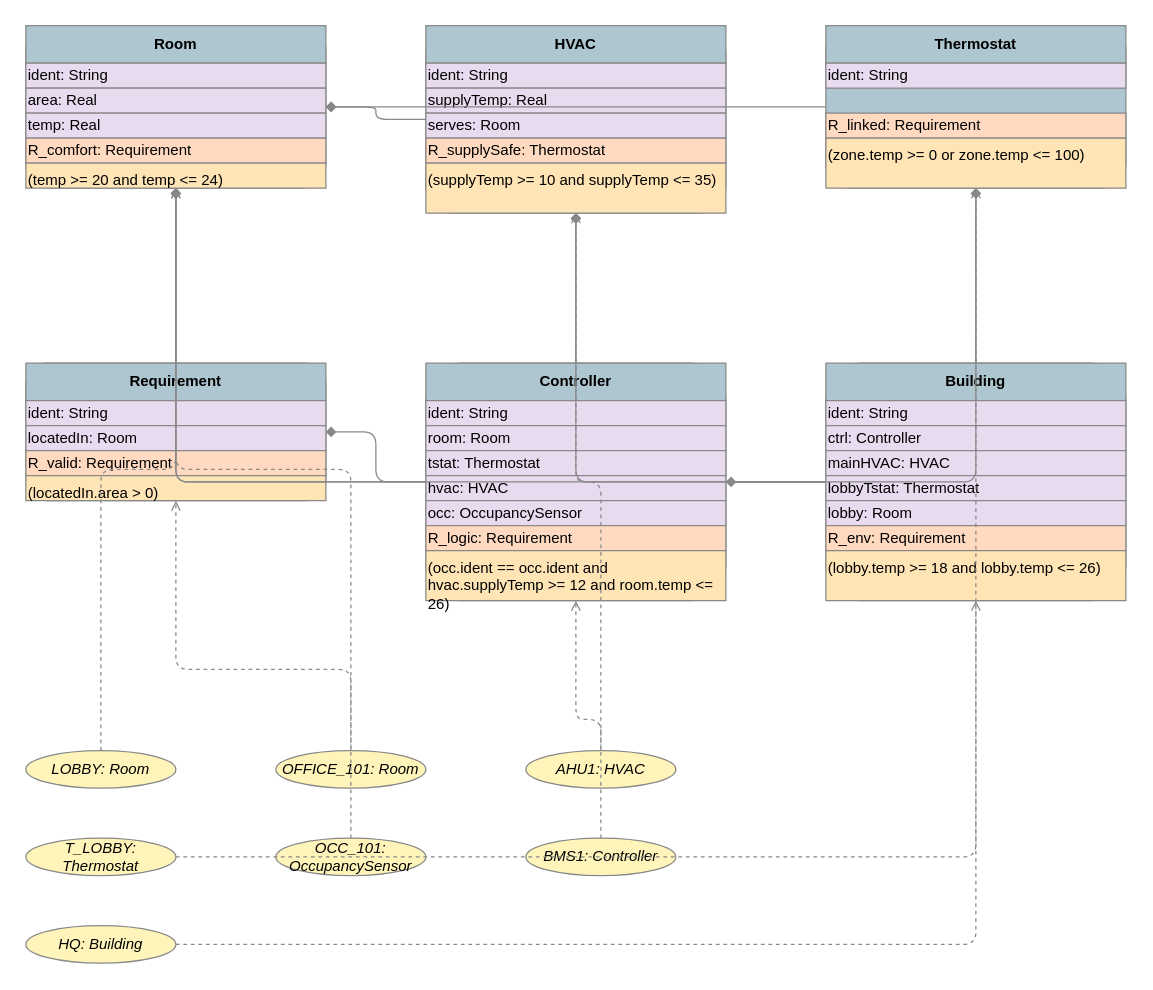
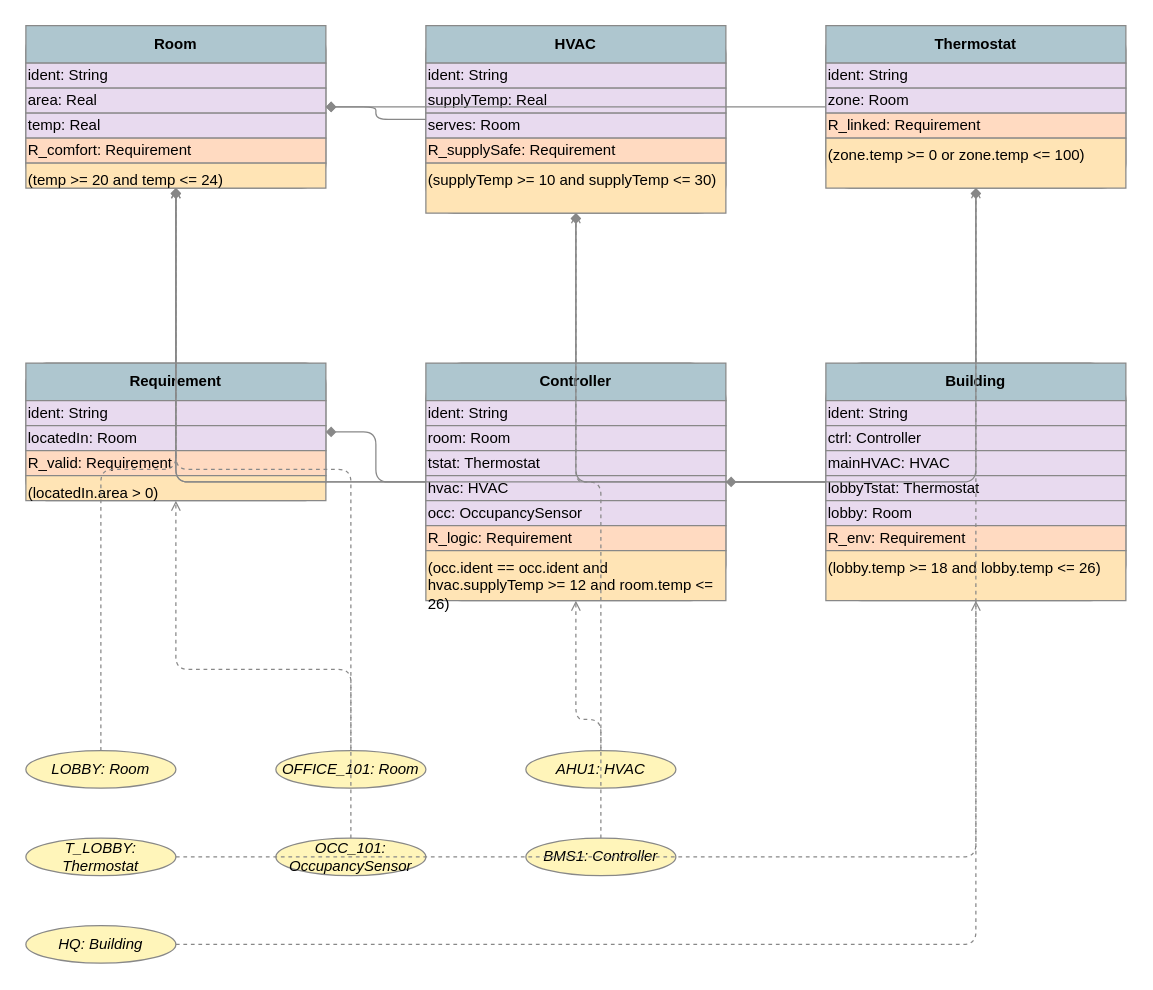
node "zone: Room": added
node "R_supplySafe: Thermostat": label "R_supplySafe: Thermostat" -> "R_supplySafe: Requirement"
node "(supplyTemp >= 10 and supplyTemp <= 35)": label "(supplyTemp >= 10 and supplyTemp <= 35)" -> "(supplyTemp >= 10 and supplyTemp <= 30)"
